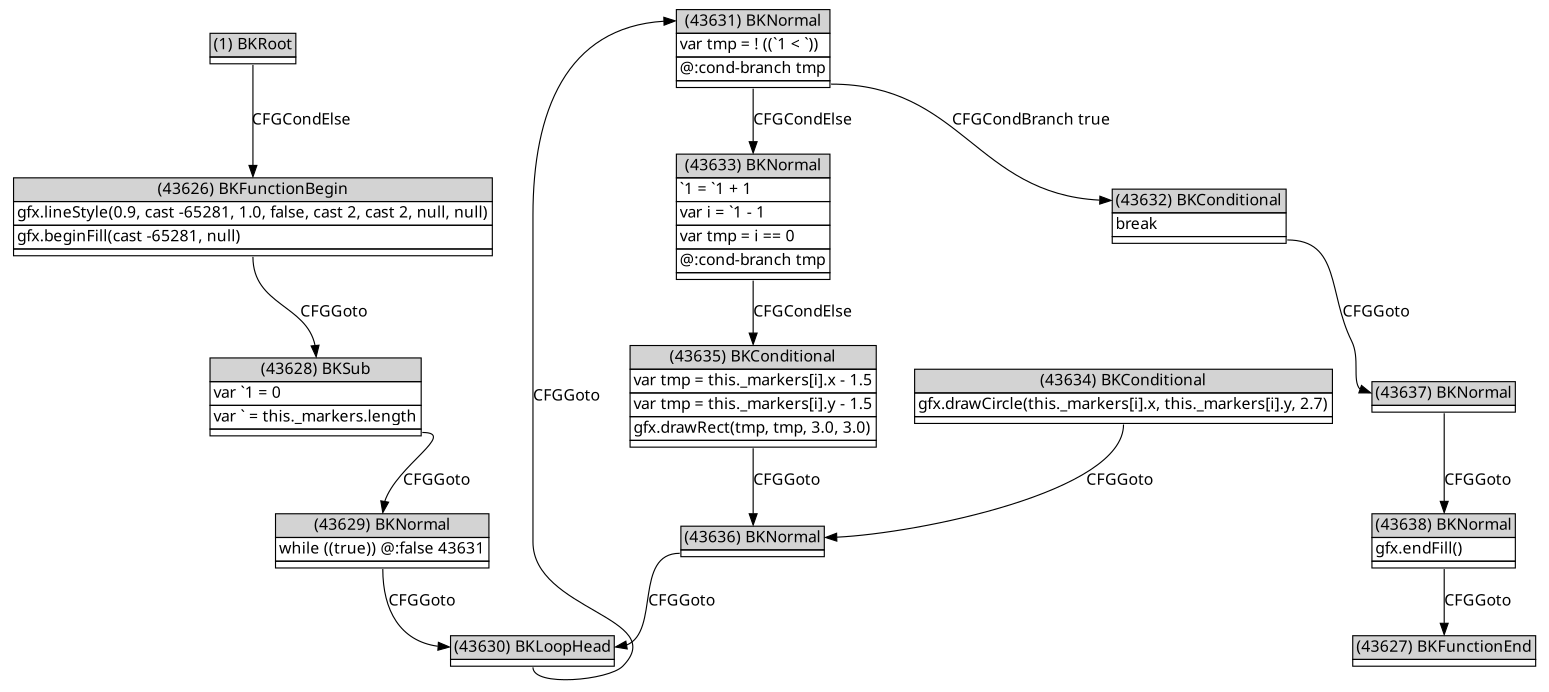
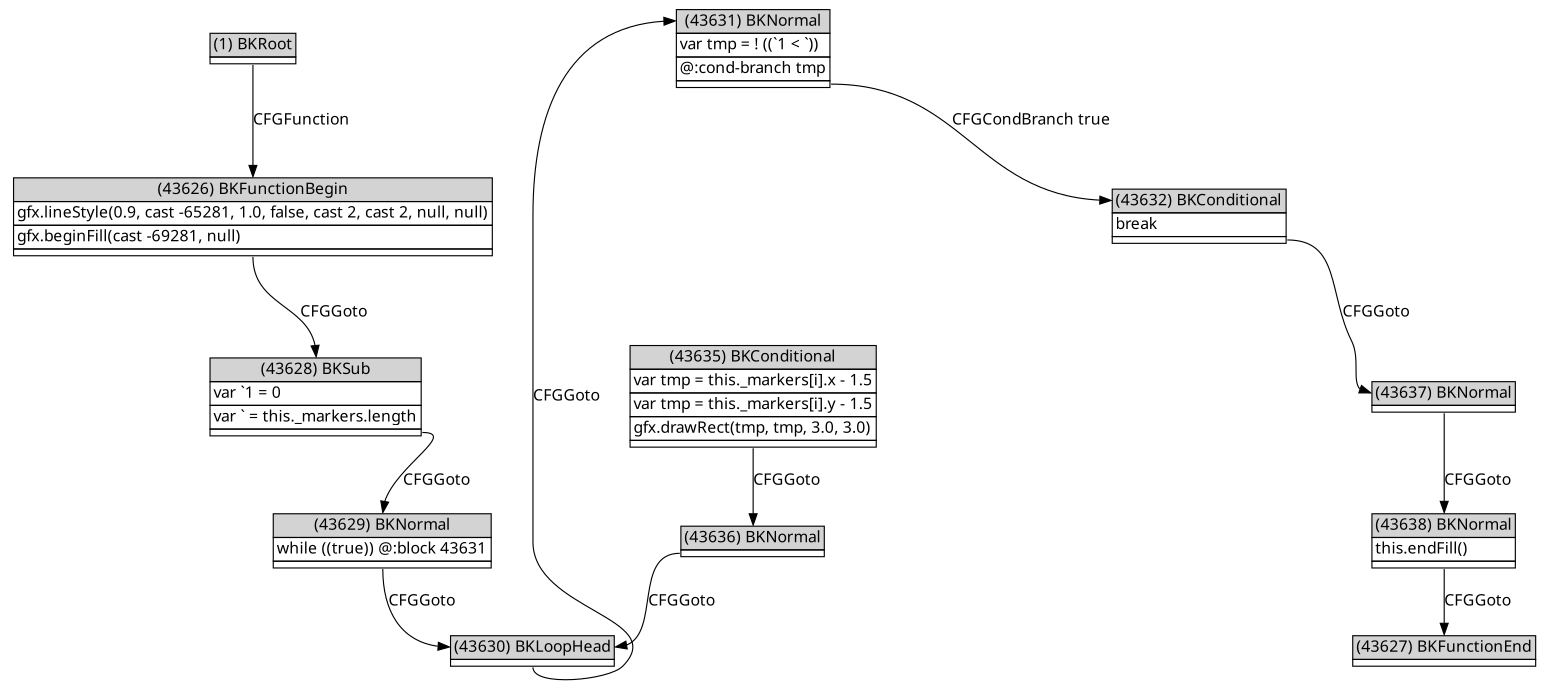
edge "(1) BKRoot" -> "(43626) BKFunctionBegin": label "CFGCondElse" -> "CFGFunction"
node "(43633) BKNormal": removed
node "(43626) BKFunctionBegin": text "gfx.beginFill(cast -65281, null)" -> "gfx.beginFill(cast -69281, null)"
node "(43634) BKConditional": removed
node "(43629) BKNormal": text "while ((true)) @:false 43631" -> "while ((true)) @:block 43631"
node "(43638) BKNormal": text "gfx.endFill()" -> "this.endFill()"
